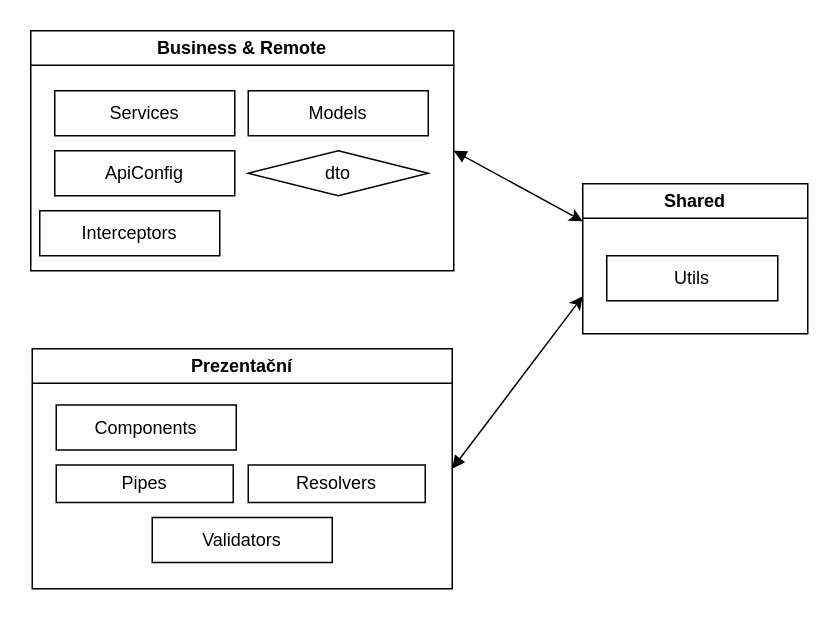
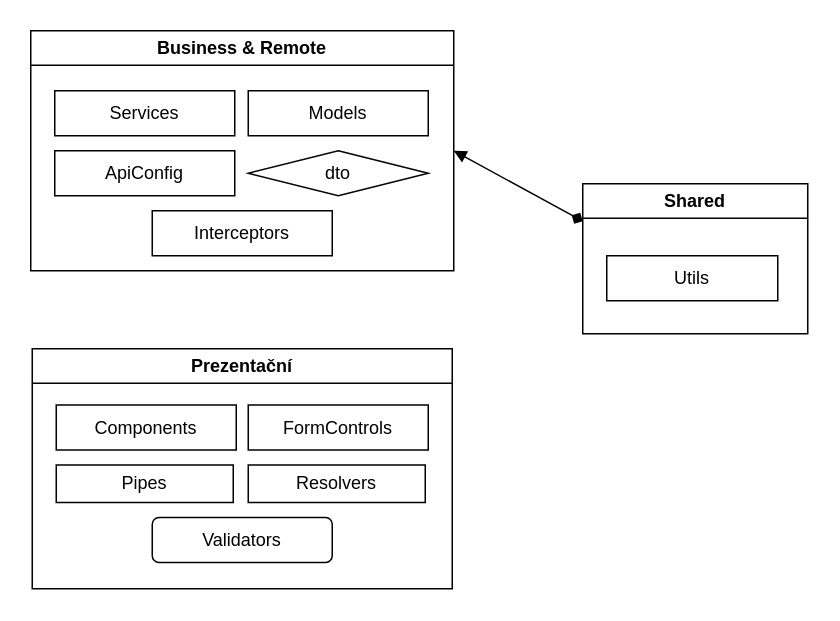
edge "Business & Remote" -- "Shared": arrowhead classic -> diamond
node "Interceptors": moved (130, 233) -> (242, 233)
edge "Shared" -- "Prezentační": removed
node "FormControls": added
node "Validators": shape rectangle -> rounded rectangle
